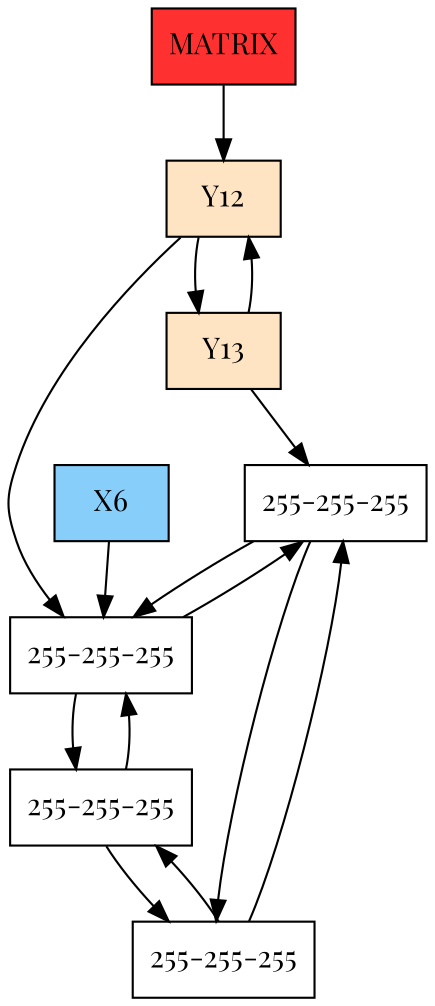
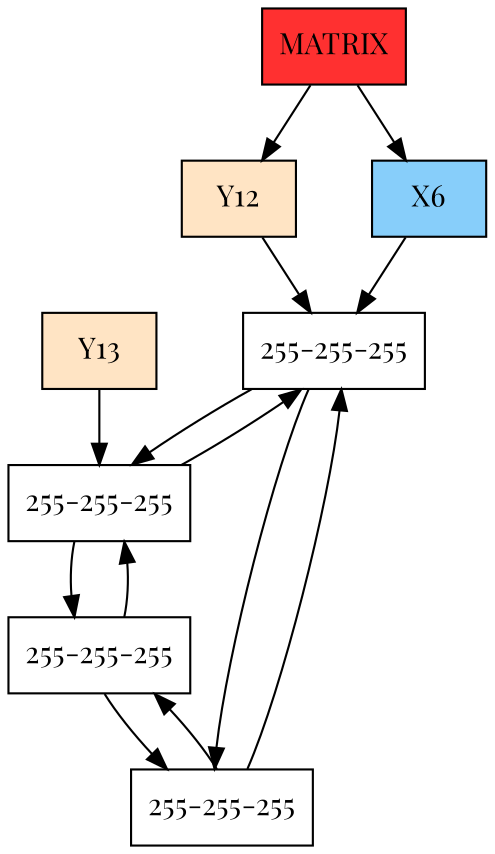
edge "MATRIX" -> "X6": added
edge "Y12" -> "Y13": removed
edge "Y13" -> "Y12": removed
